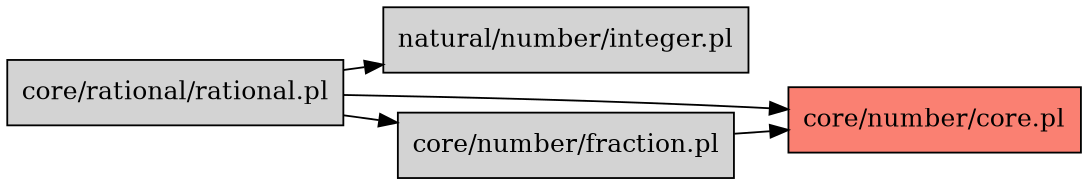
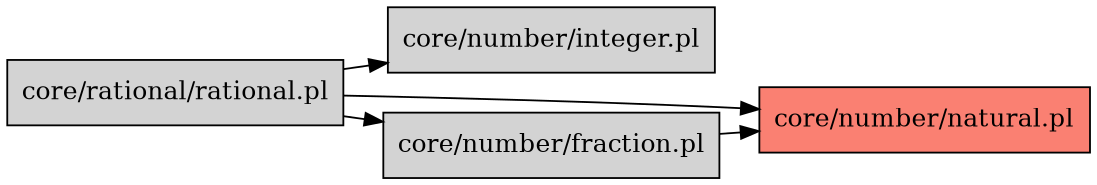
node "natural/number/integer.pl": label "natural/number/integer.pl" -> "core/number/integer.pl"
node "core/number/core.pl": label "core/number/core.pl" -> "core/number/natural.pl"
